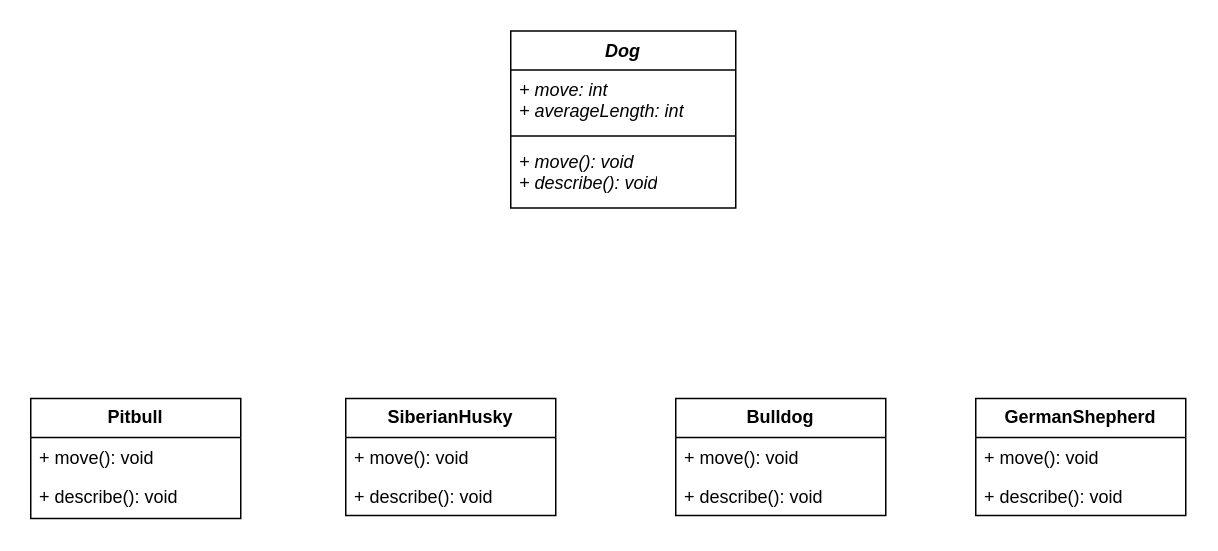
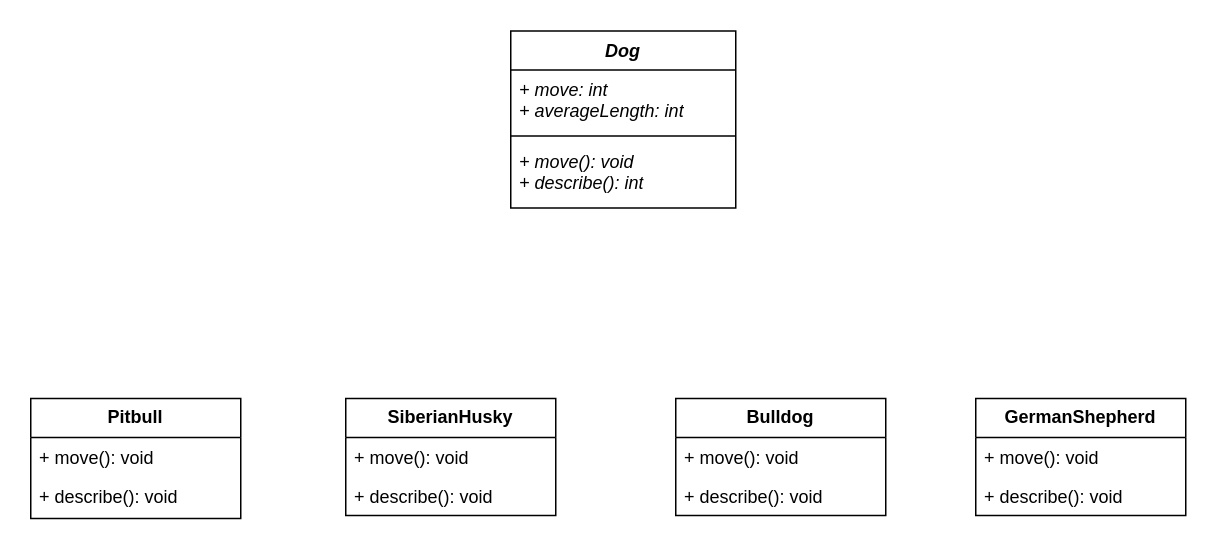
node "+ move(): void + describe(): void": label "+ move(): void + describe(): void" -> "+ move(): void + describe(): int"
